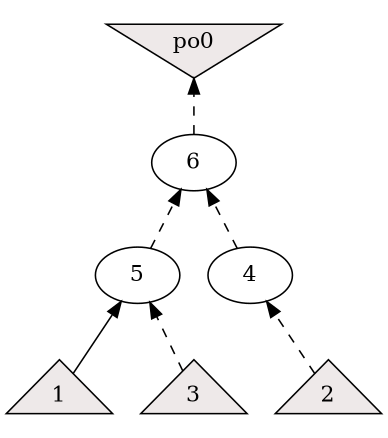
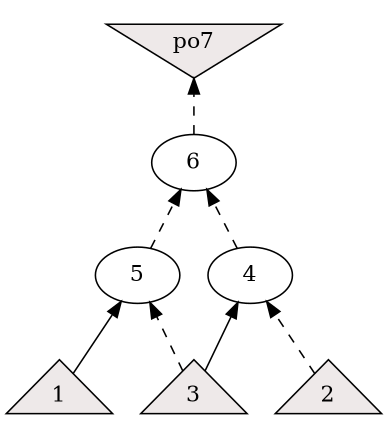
node "po0": label "po0" -> "po7"
edge "3" -> "4": added
